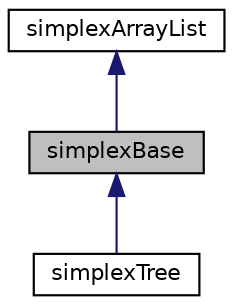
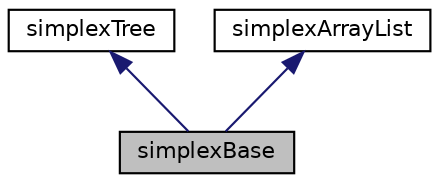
edge "simplexTree" -> "simplexBase": reversed
